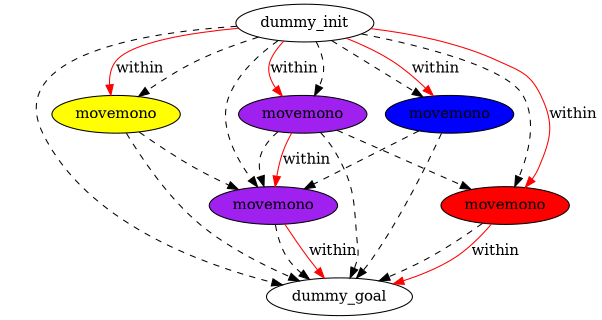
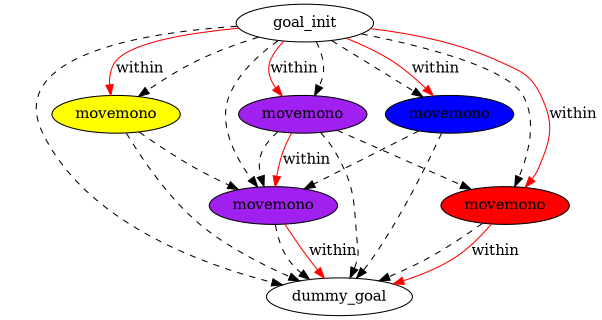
node "dummy_init": label "dummy_init" -> "goal_init"
